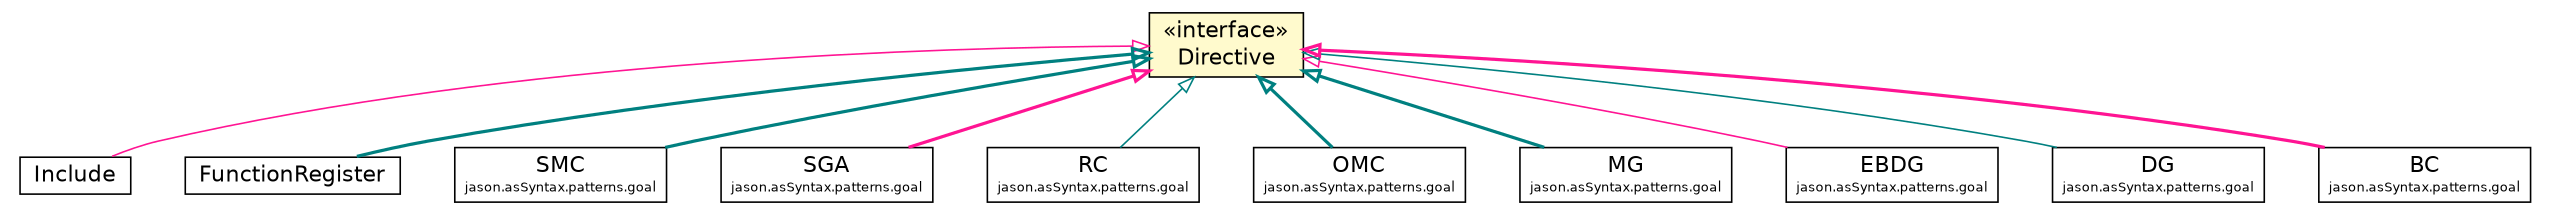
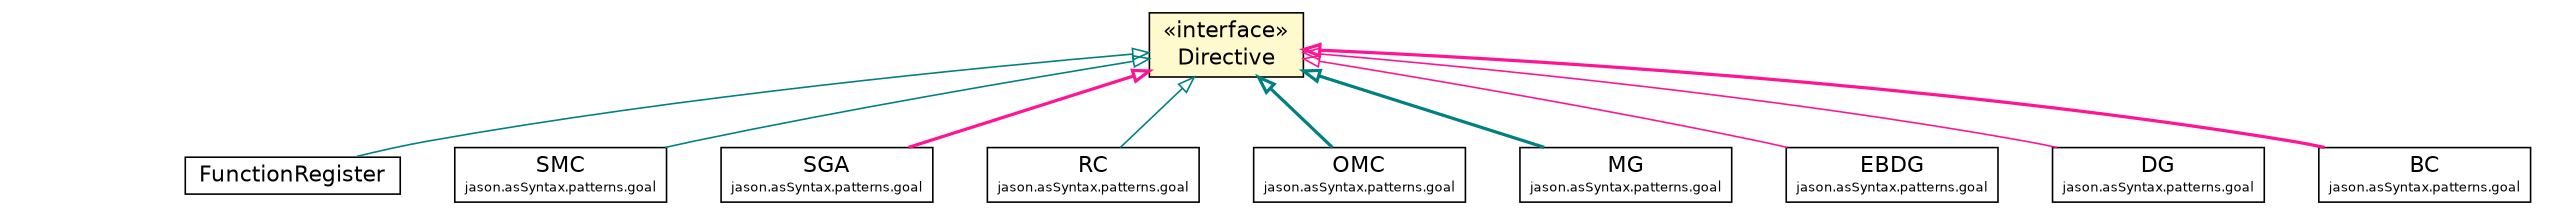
edge "DG" -> "Directive": color teal -> deeppink
edge "FunctionRegister" -> "Directive": style bold -> solid
edge "SMC" -> "Directive": style bold -> solid
node "Include": removed
